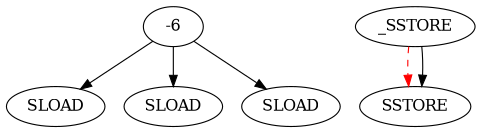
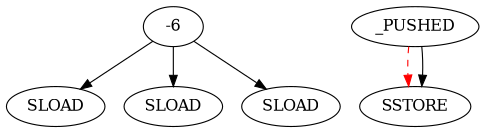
node "_SSTORE": label "_SSTORE" -> "_PUSHED"
